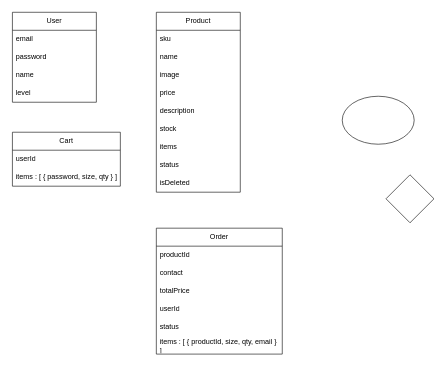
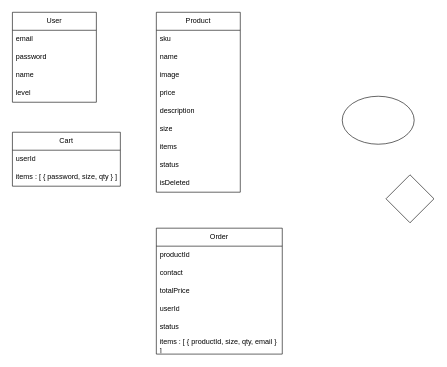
node "stock": label "stock" -> "size"
